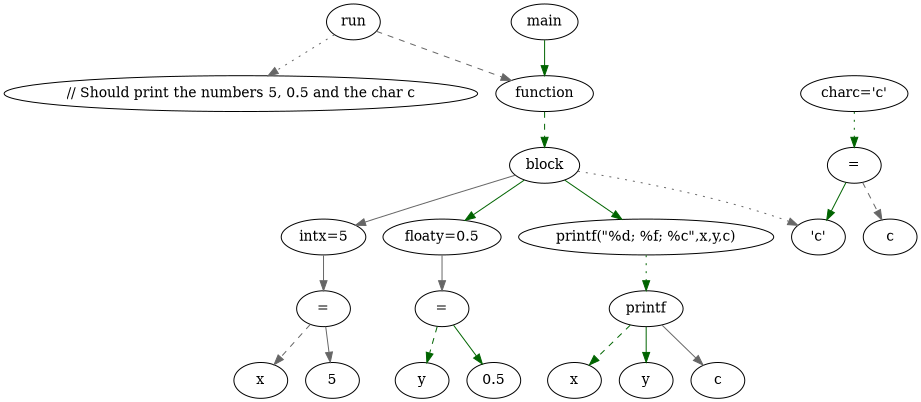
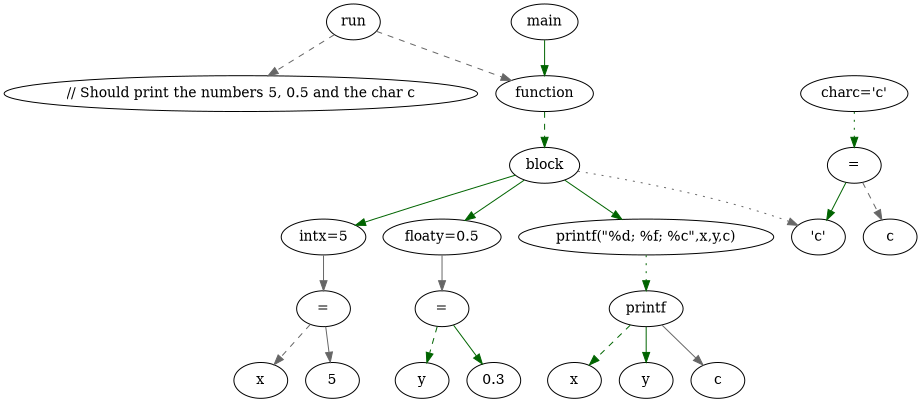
edge "run" -> "// Should print the numbers 5, 0.5 and the char c": style dotted -> dashed
edge "block" -> "intx=5": color gray40 -> darkgreen
node "0.5": label "0.5" -> "0.3"
